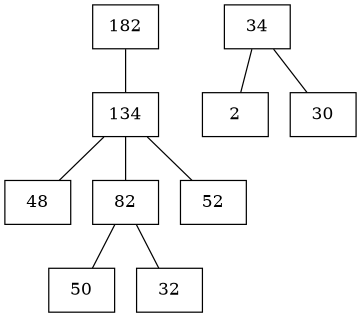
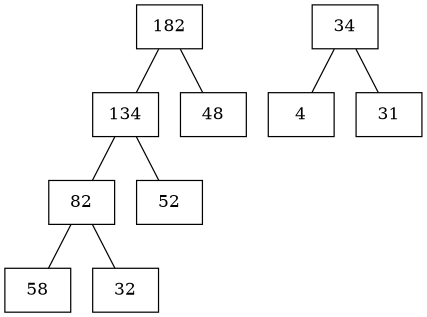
node "2": label "2" -> "4"
node "30": label "30" -> "31"
edge "134" -- "48": now "182" -- "48"
node "50": label "50" -> "58"
